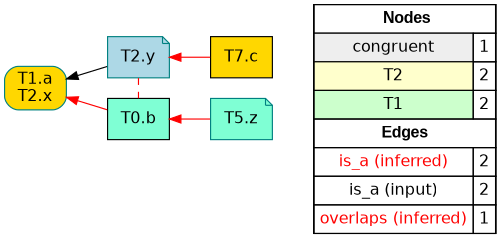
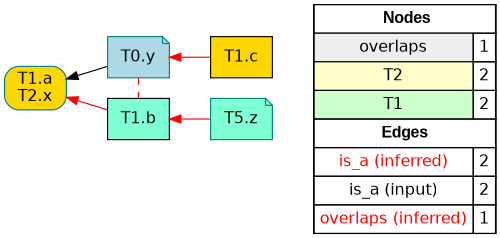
node "Nodes": text "congruent" -> "overlaps"
node "T2.y": label "T2.y" -> "T0.y"
node "T7.c": label "T7.c" -> "T1.c"
node "T0.b": label "T0.b" -> "T1.b"
